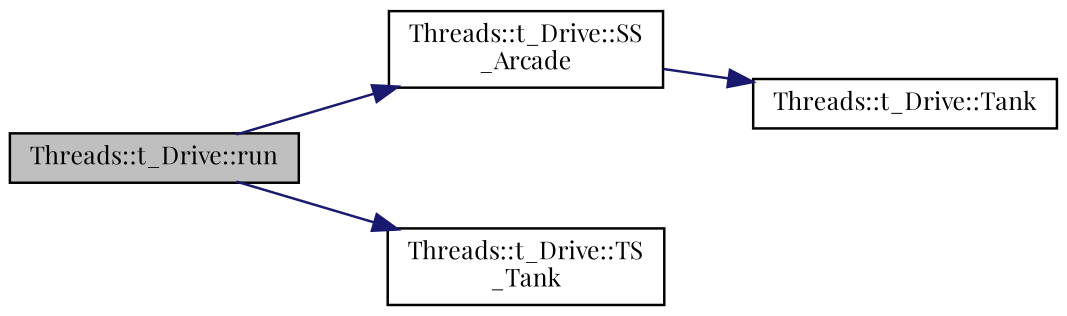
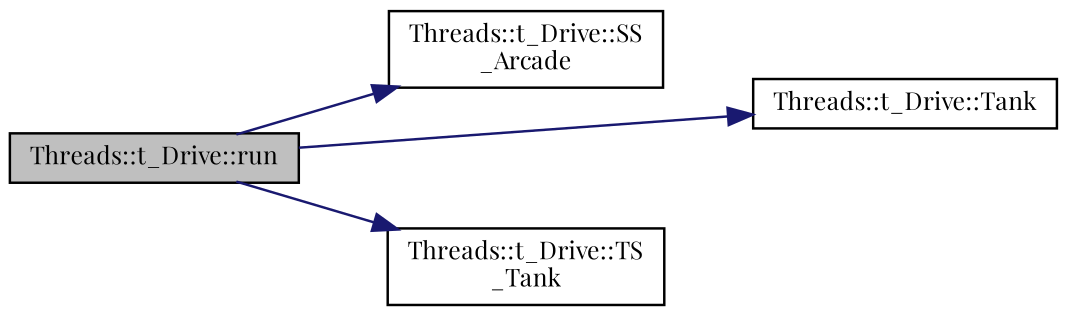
edge "Threads::t_Drive::SS _Arcade" -> "Threads::t_Drive::Tank": now "Threads::t_Drive::run" -> "Threads::t_Drive::Tank"
